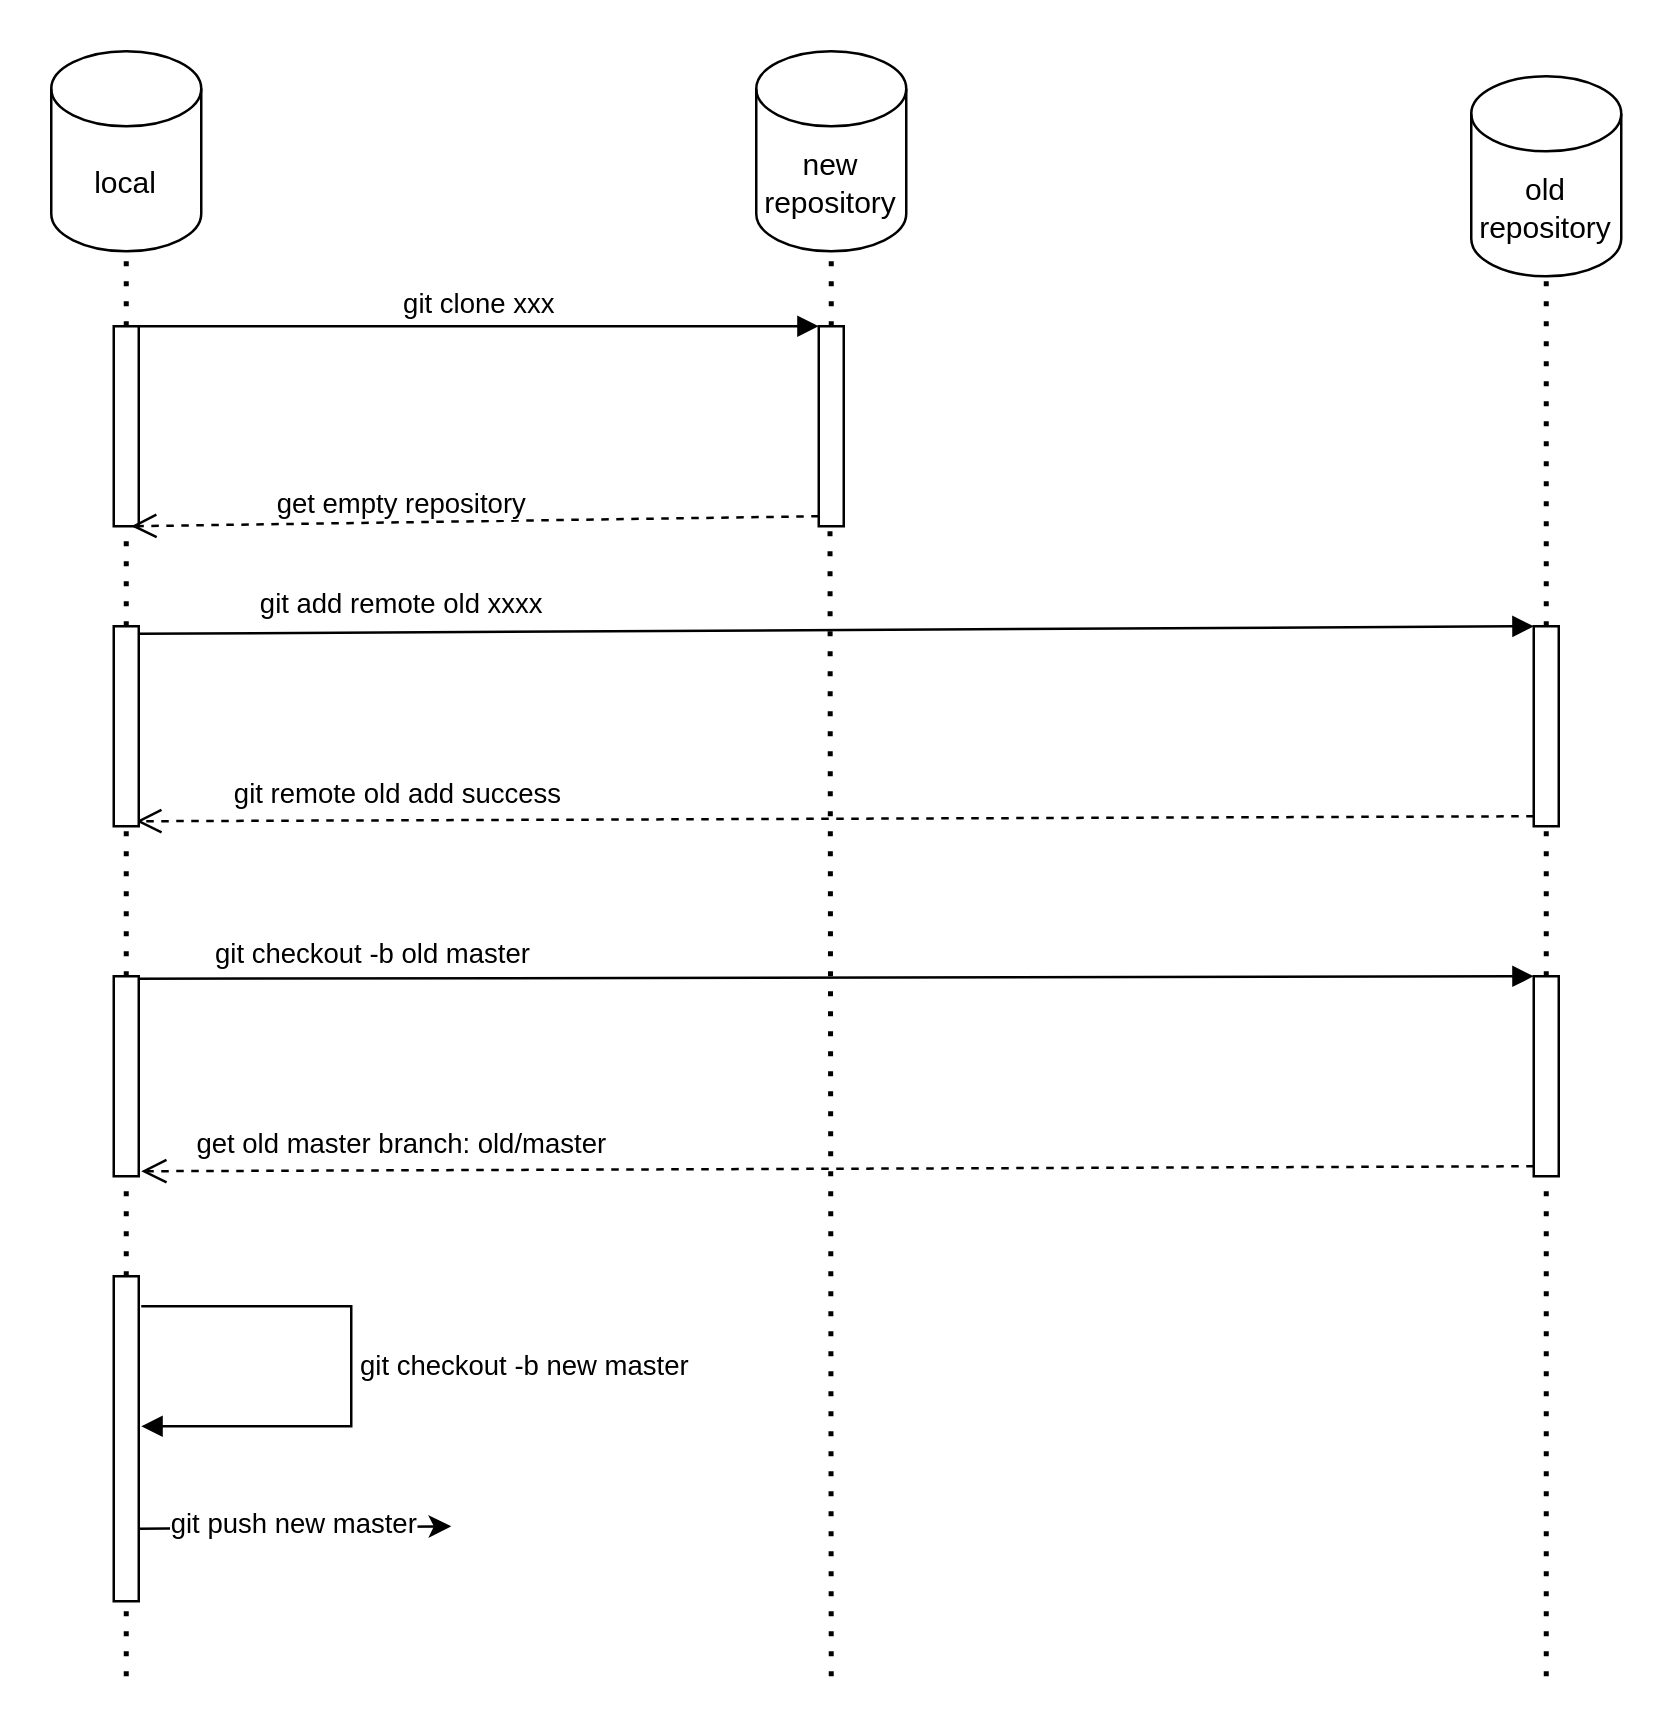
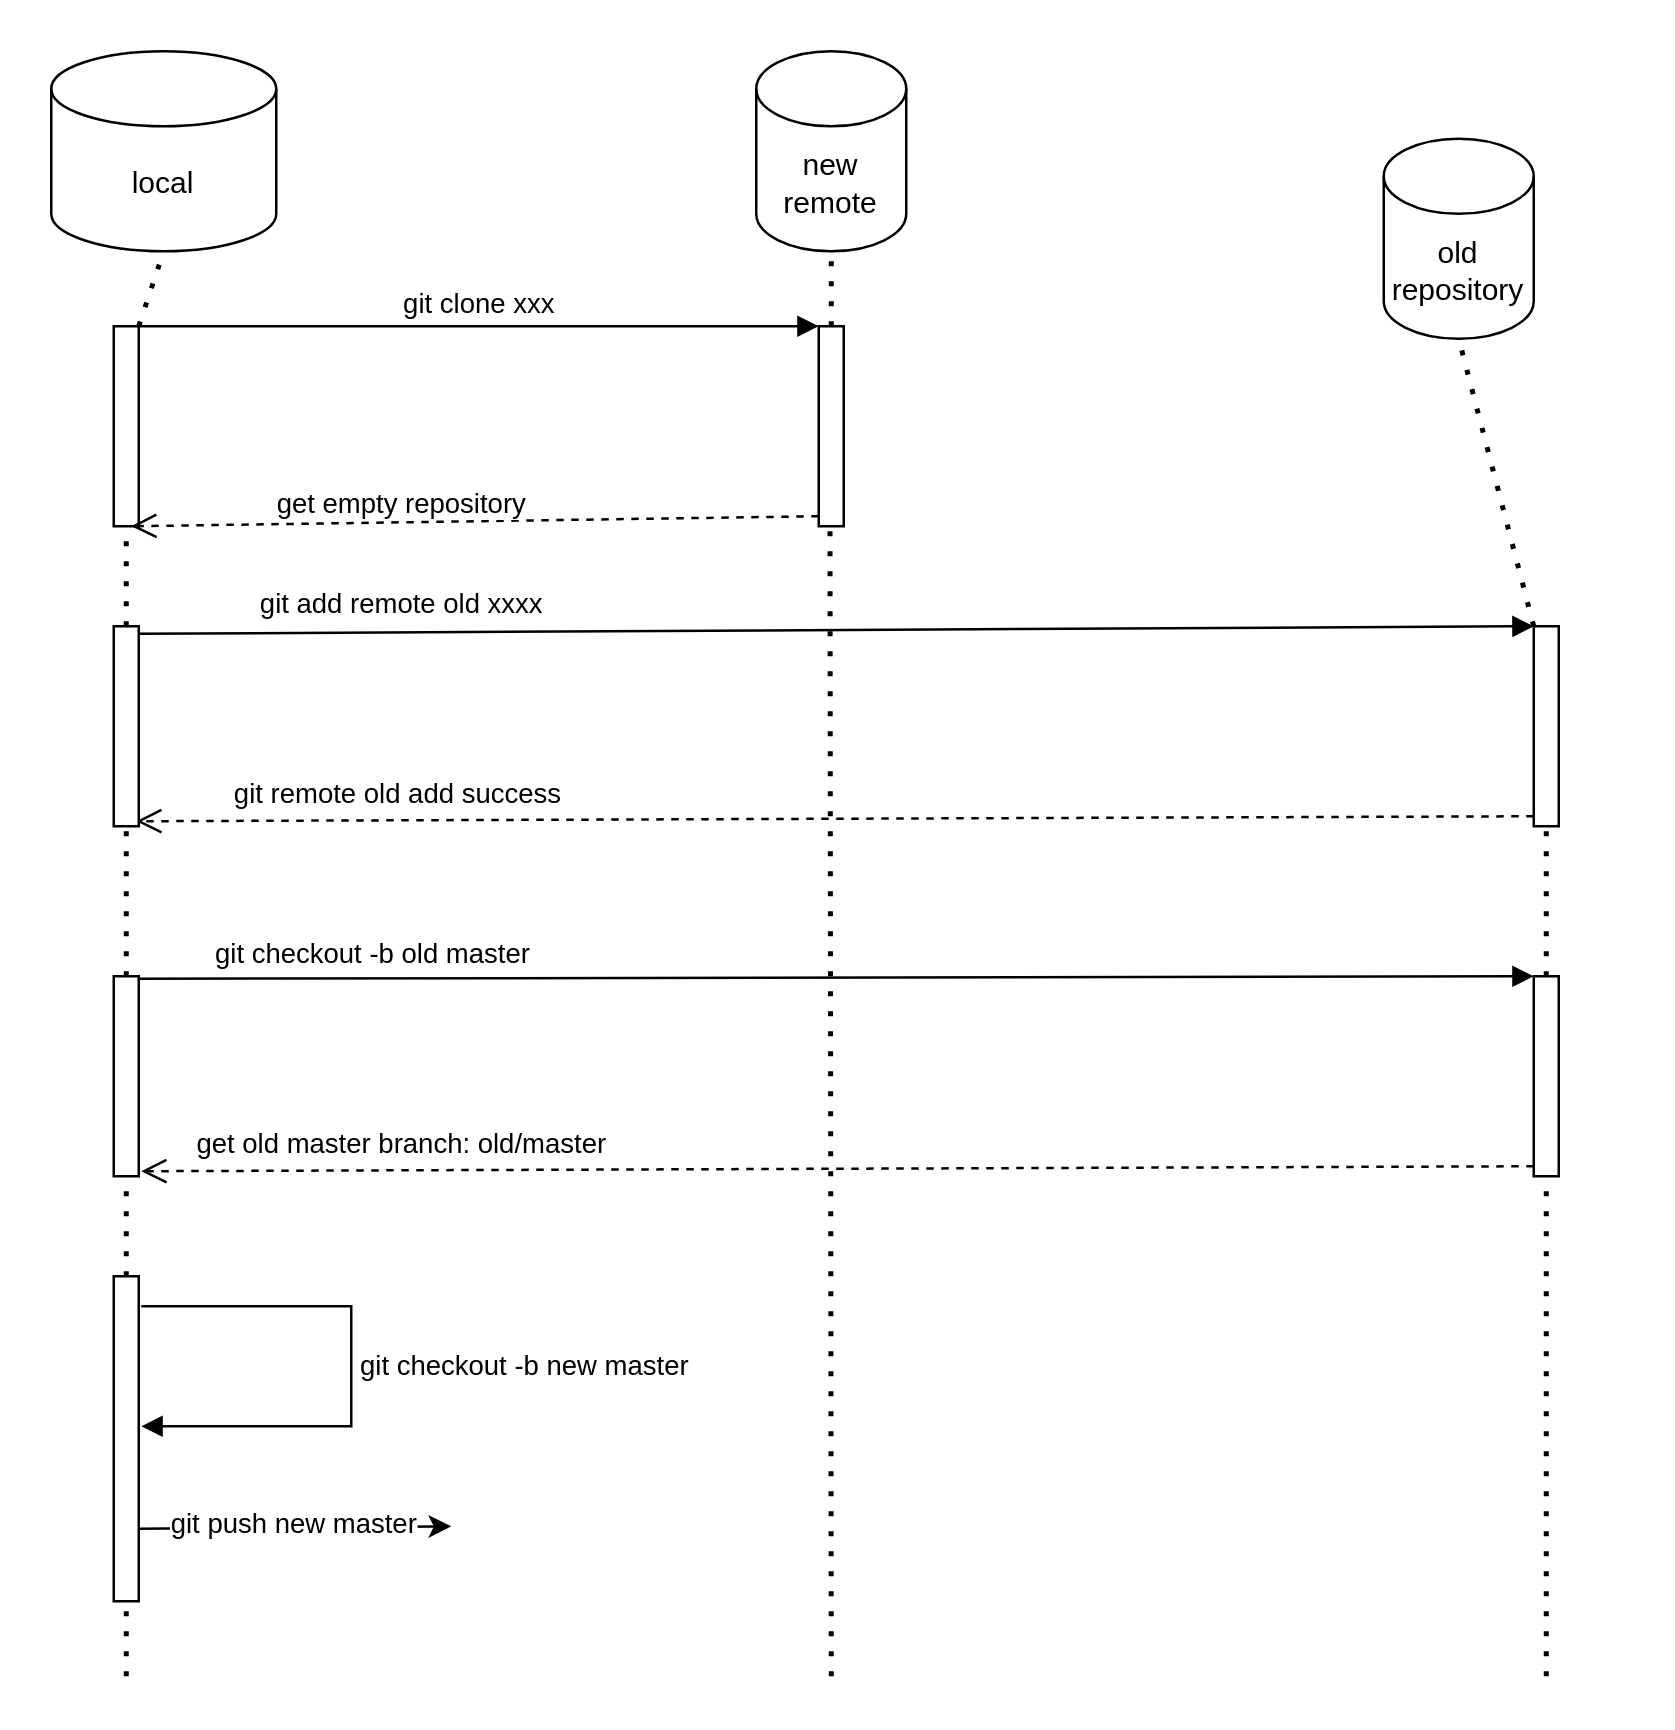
node "local": size 150x200 -> 225x200
node "old repository": moved (1546, 176) -> (1459, 239)
node "new repository": label "new repository" -> "new remote"
